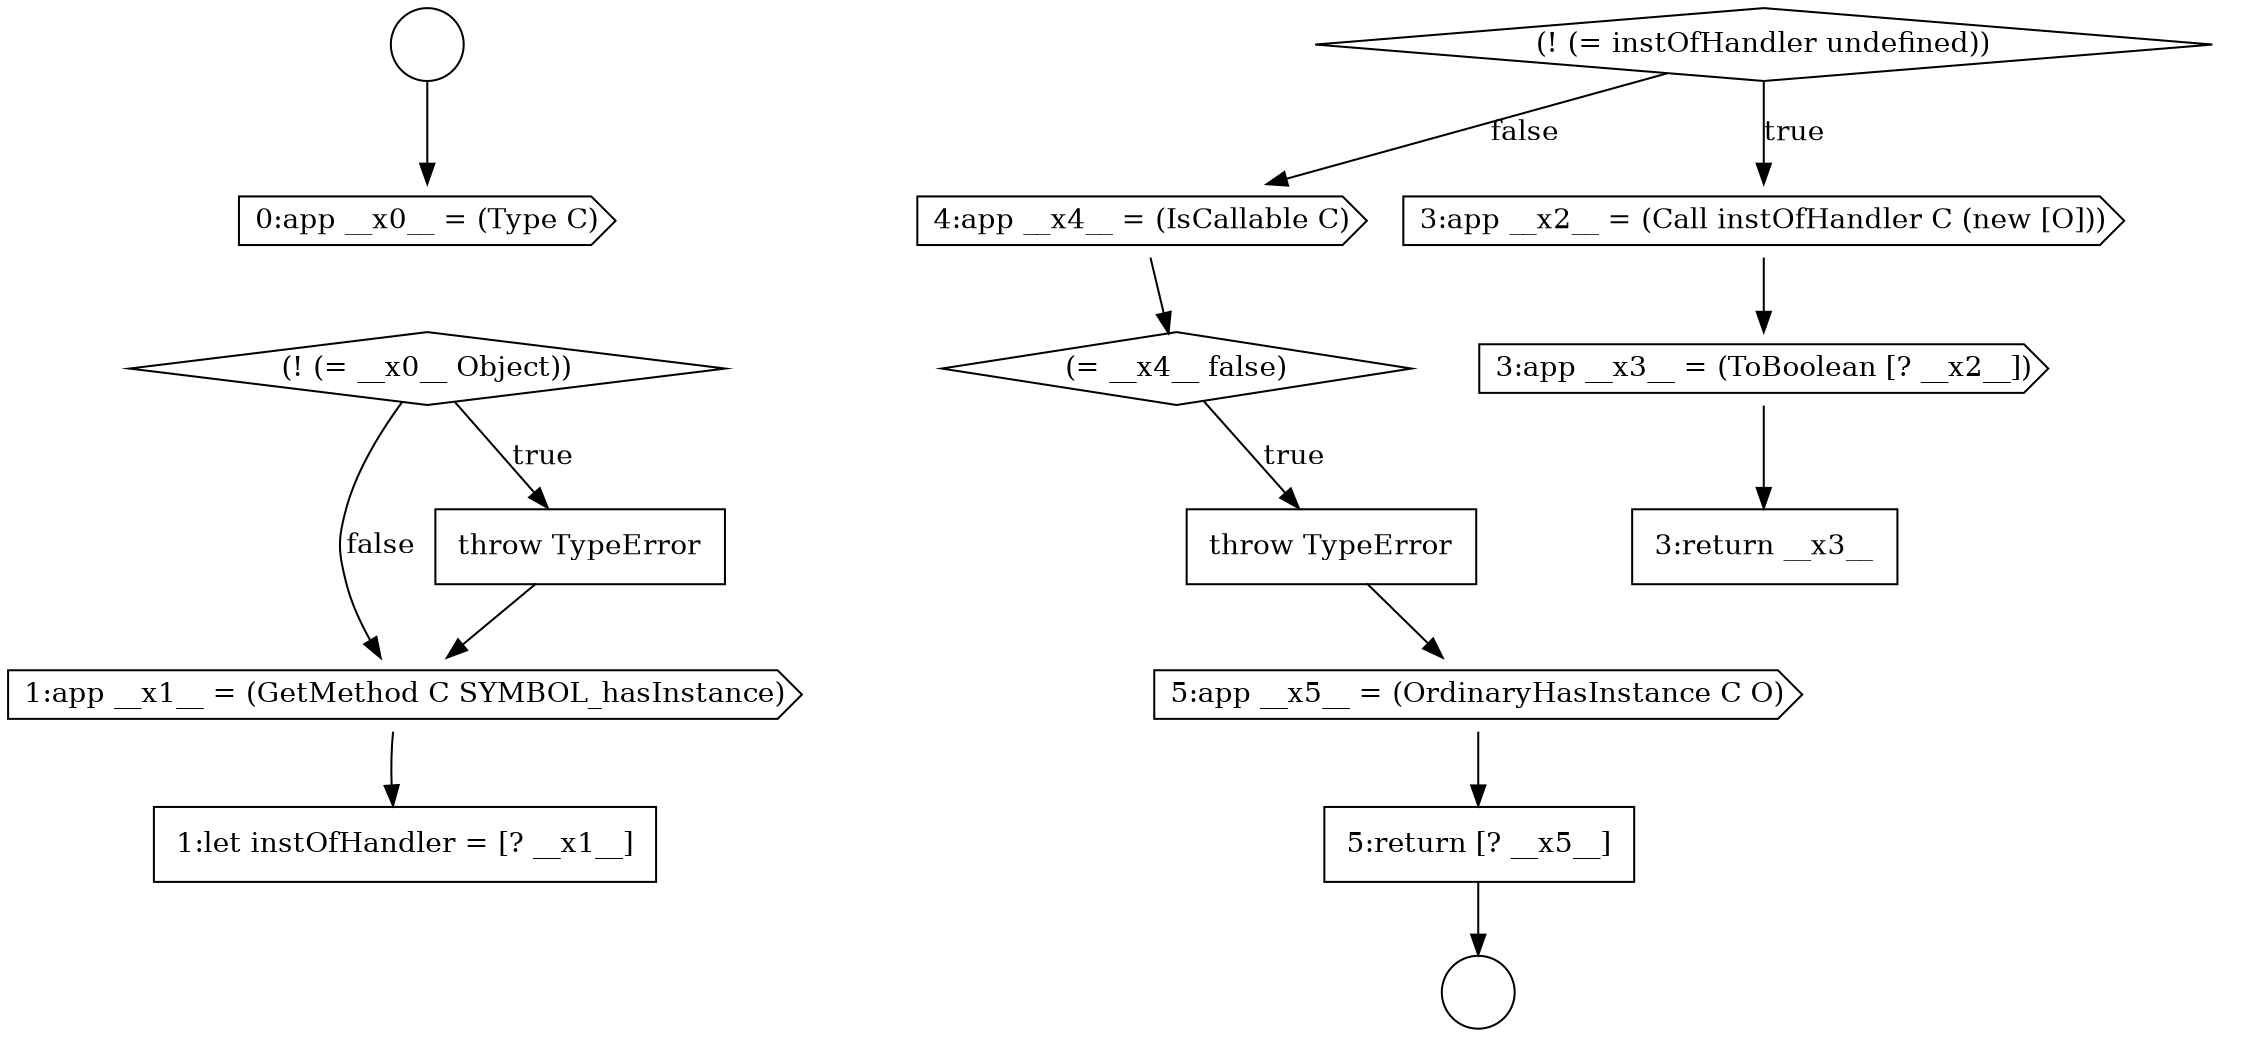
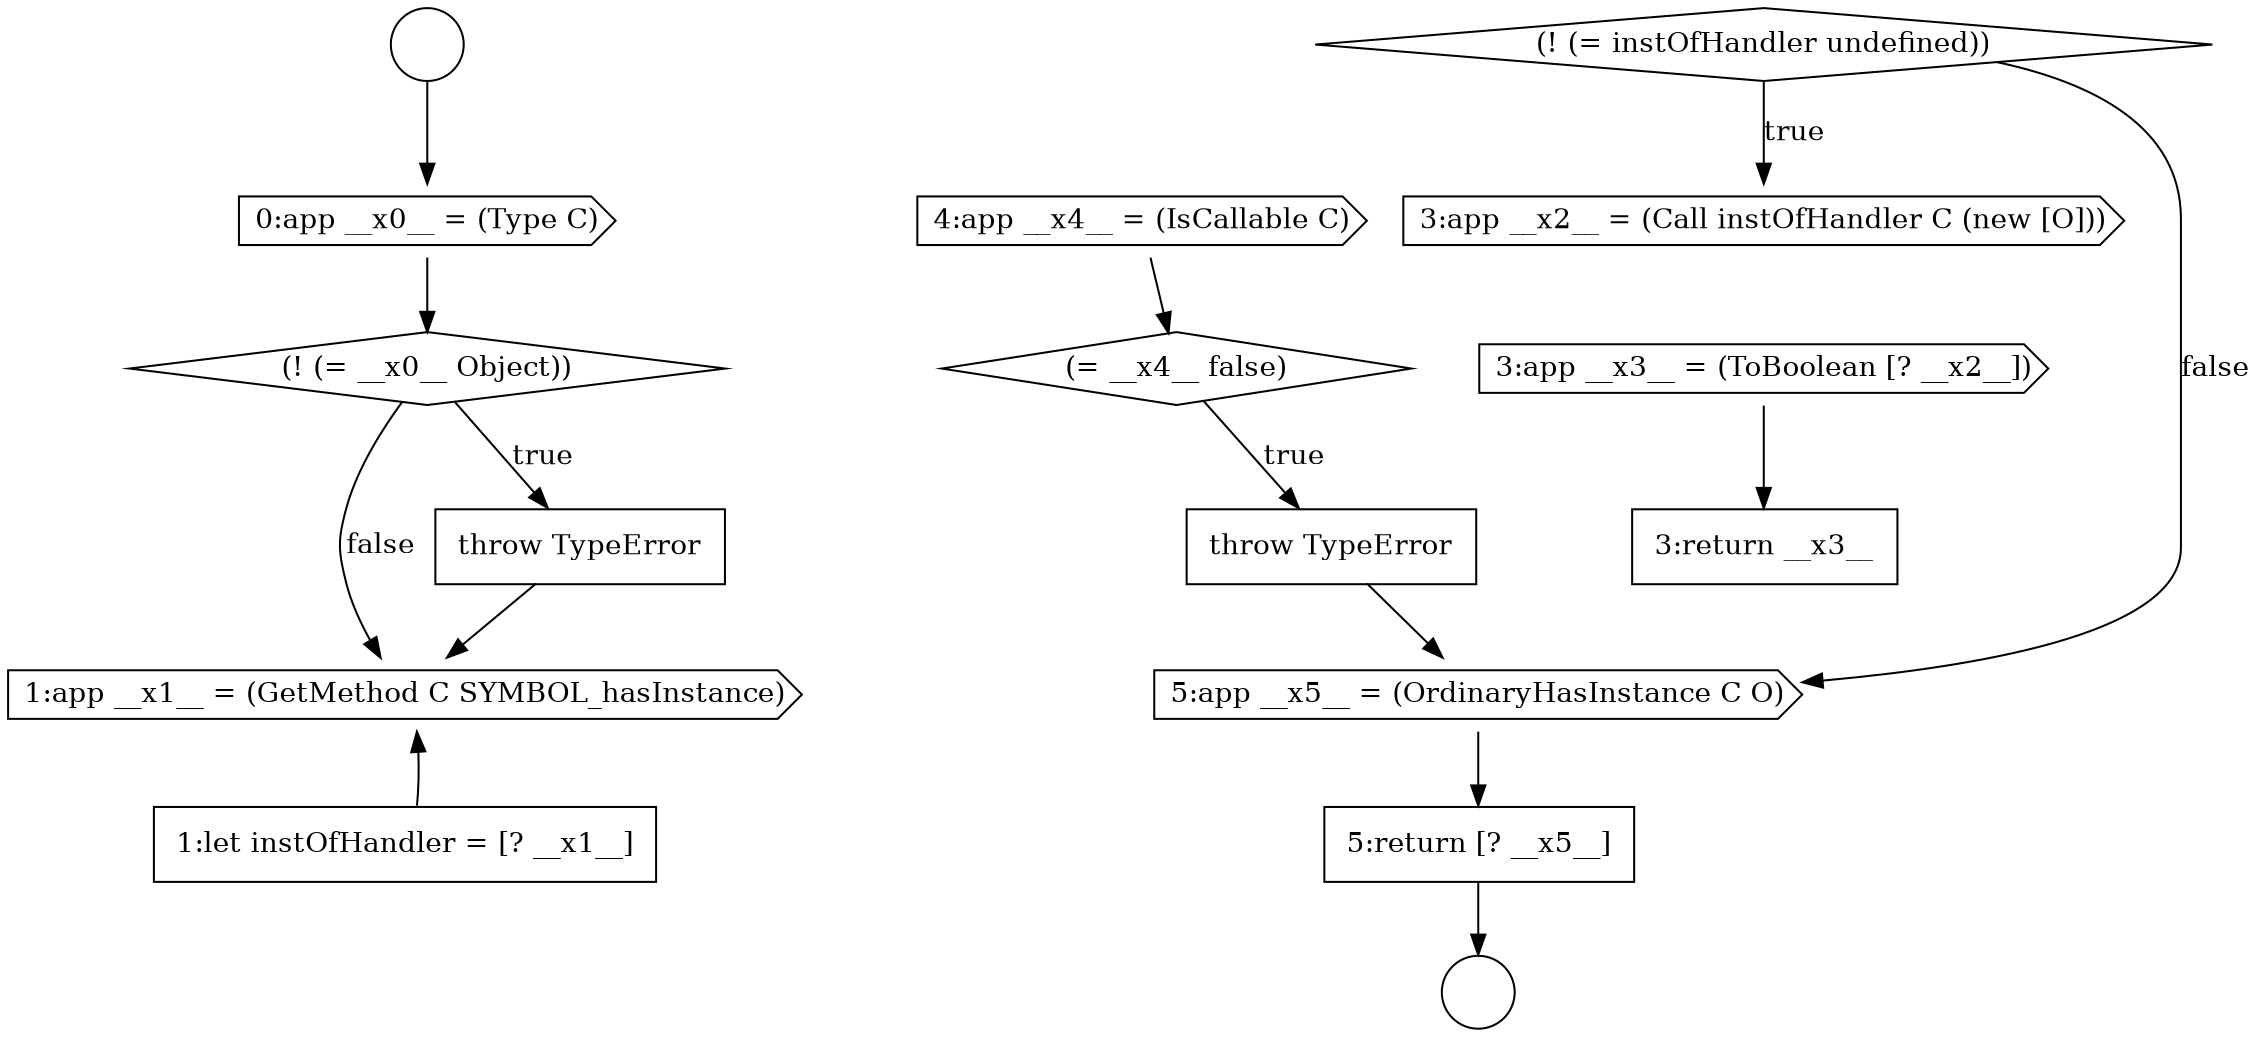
edge "(! (= instOfHandler undefined))" -> "4:app __x4__ = (IsCallable C)": now "(! (= instOfHandler undefined))" -> "5:app __x5__ = (OrdinaryHasInstance C O)"
edge "0:app __x0__ = (Type C)" -> "(! (= __x0__ Object))": added
edge "3:app __x2__ = (Call instOfHandler C (new [O]))" -> "3:app __x3__ = (ToBoolean [? __x2__])": removed
edge "1:app __x1__ = (GetMethod C SYMBOL_hasInstance)" -> "1:let instOfHandler = [? __x1__]": reversed
